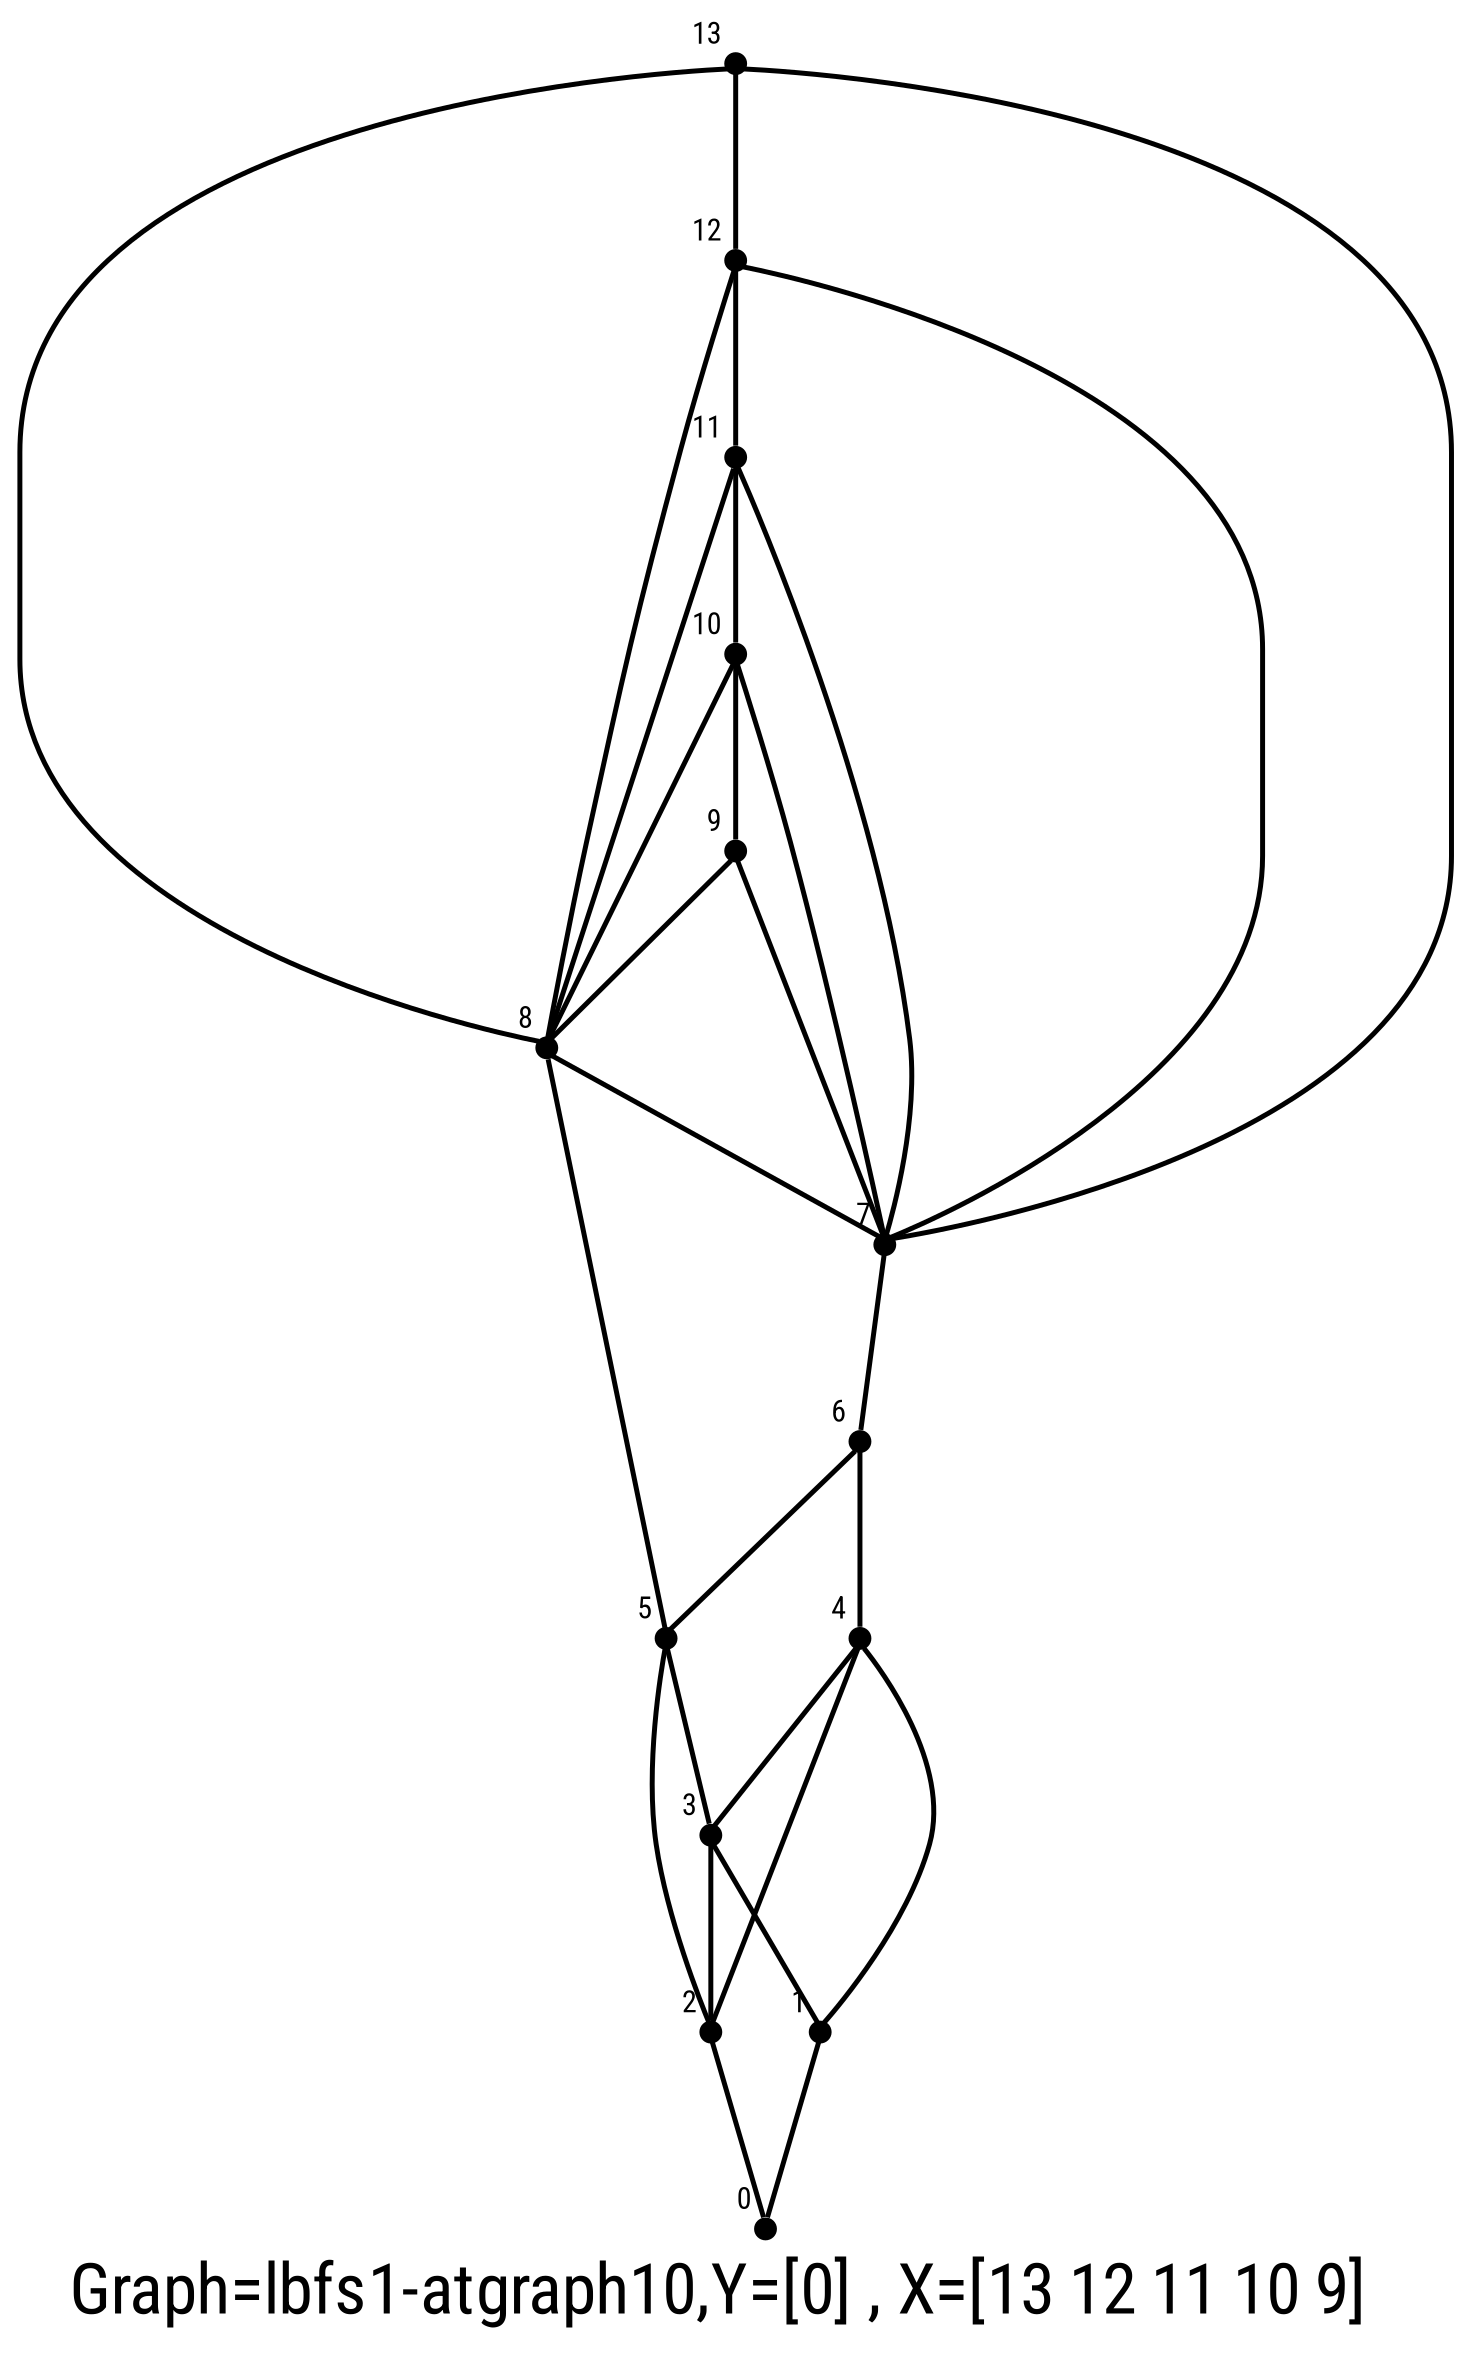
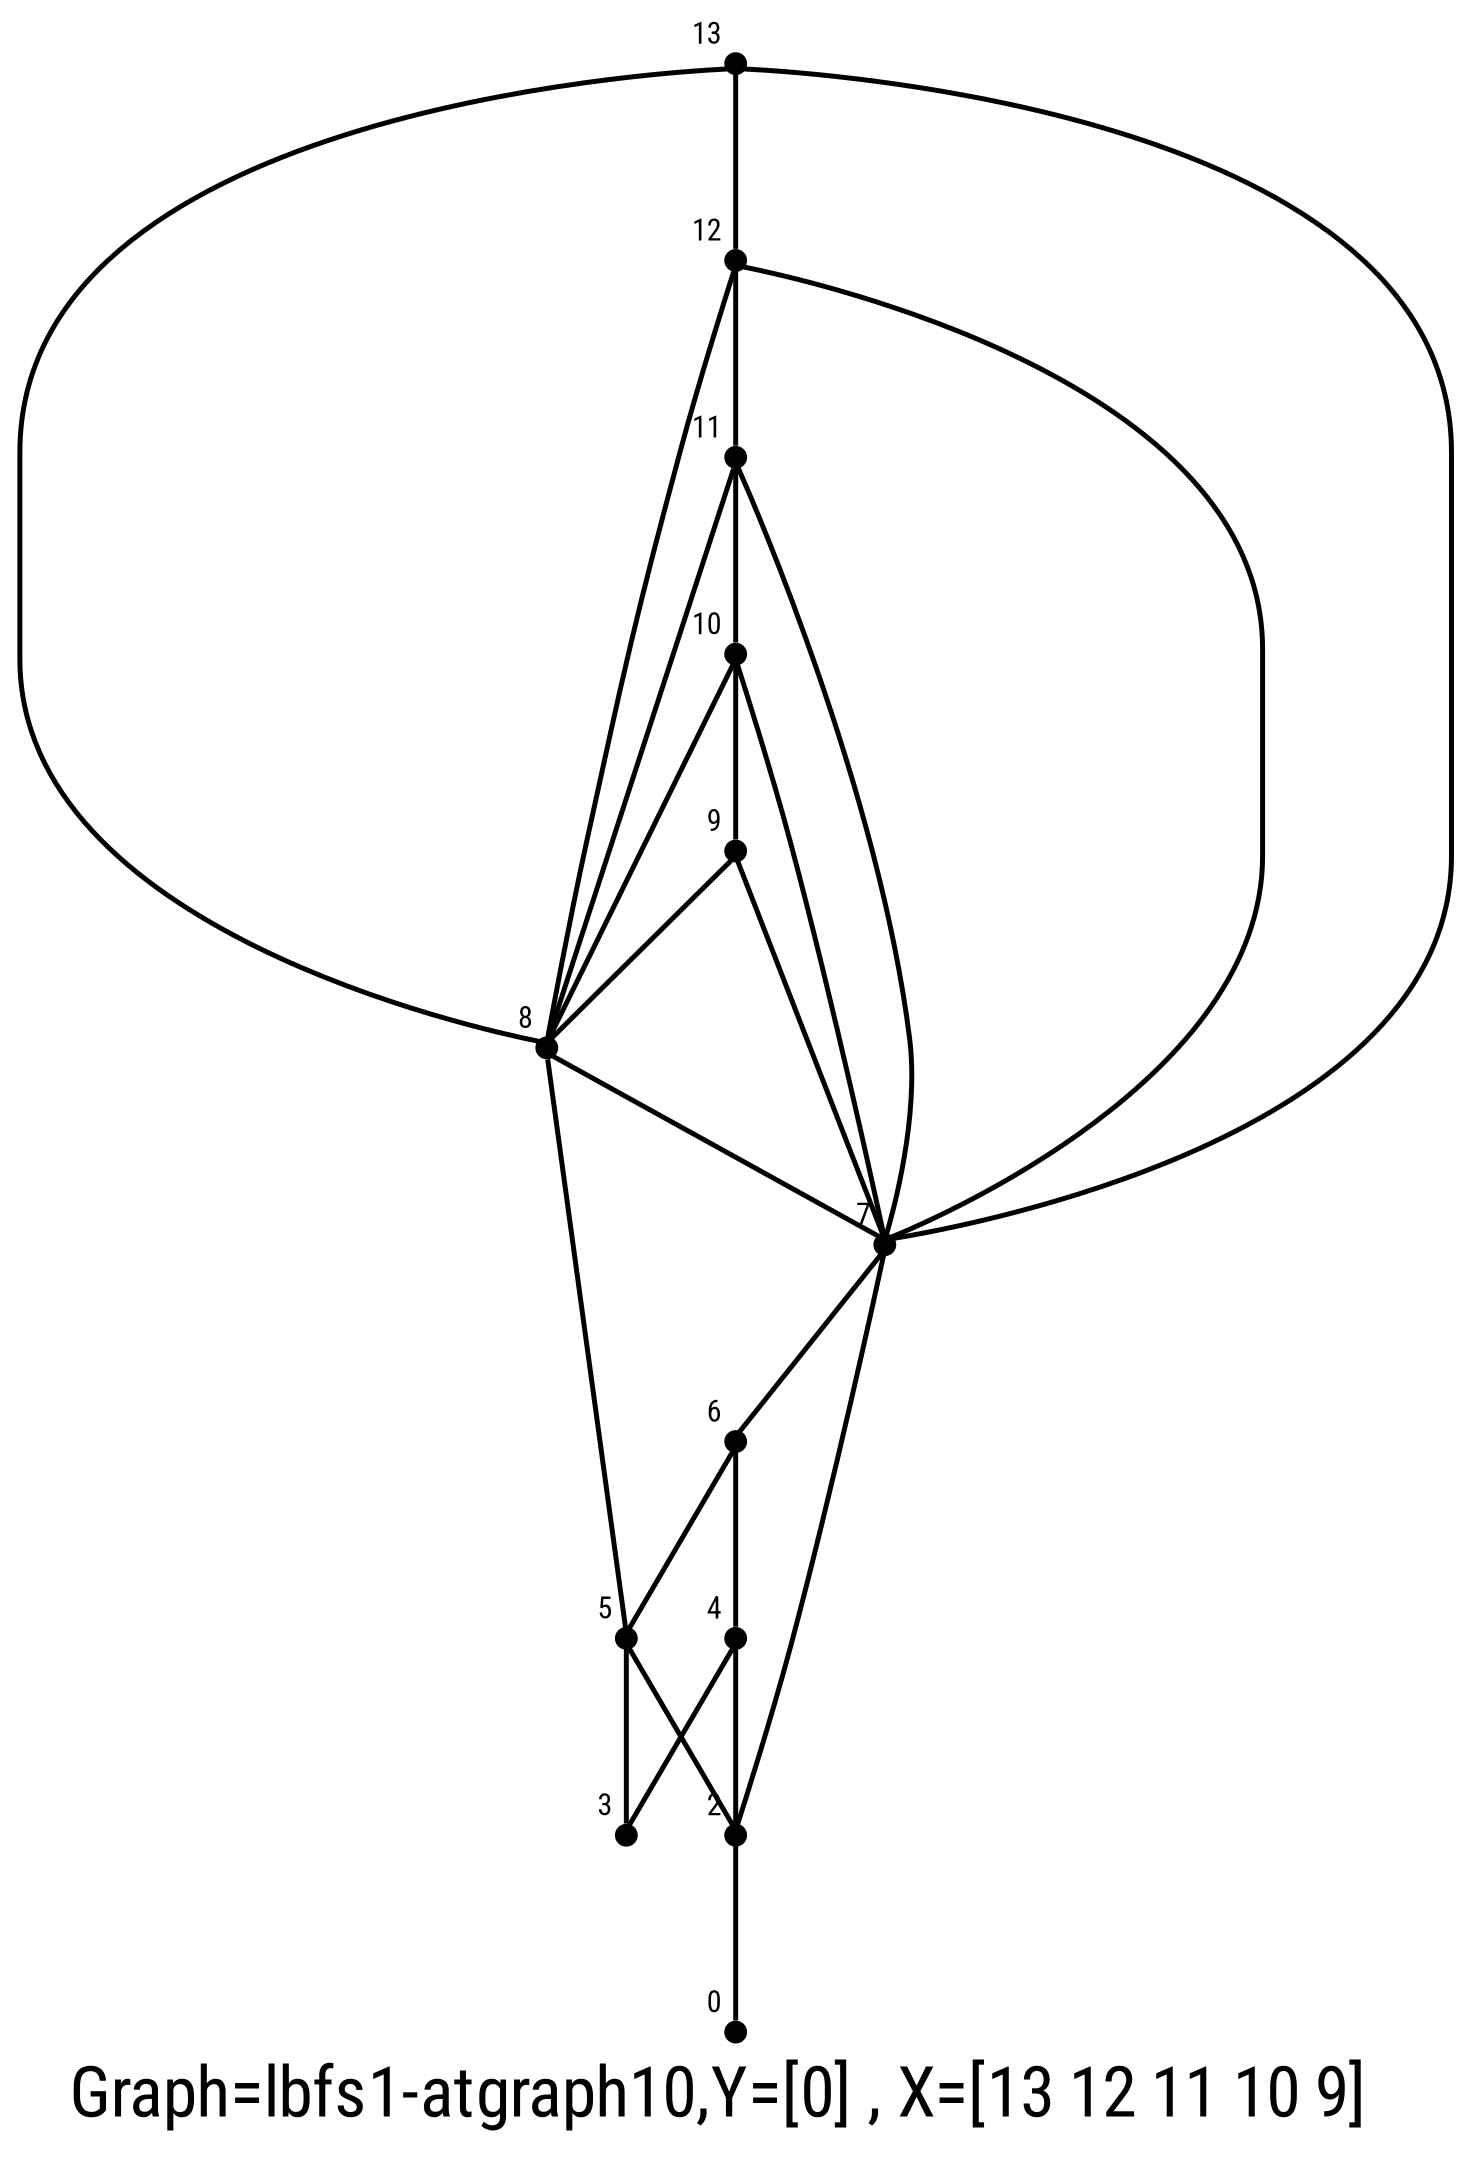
edge "3" -- "2": now "7" -- "2"
node "1": removed
